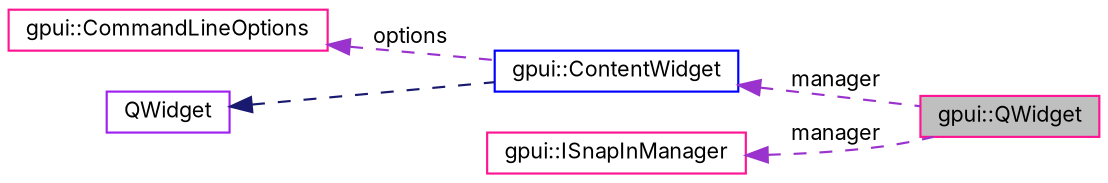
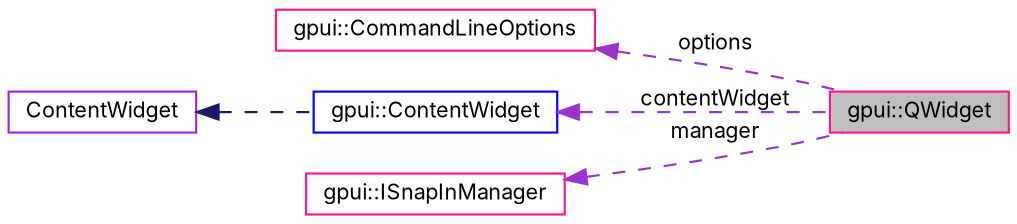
edge "gpui::ContentWidget" -> "gpui::CommandLineOptions": now "gpui::QWidget" -> "gpui::CommandLineOptions"
edge "gpui::QWidget" -> "gpui::ContentWidget": label " manager" -> " contentWidget"
node "QWidget": label "QWidget" -> "ContentWidget"
